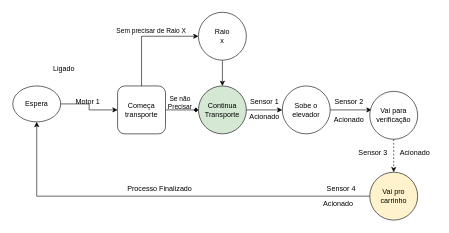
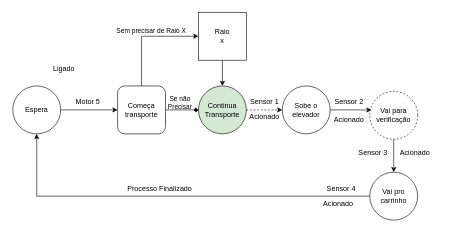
node "Raio x": shape ellipse -> rectangle
node "Motor 1": label "Motor 1" -> "Motor 5"
node "Espera": size 48x36 -> 48x48
edge "Continua Transporte" -> "Sobe o elevador": style solid -> dashed
node "Vai para verificação": style solid -> dashed
edge "Vai para verificação" -> "Vai pro carrinho": style dashed -> solid
node "Vai pro carrinho": fillcolor #fff2cc -> #ffffff
